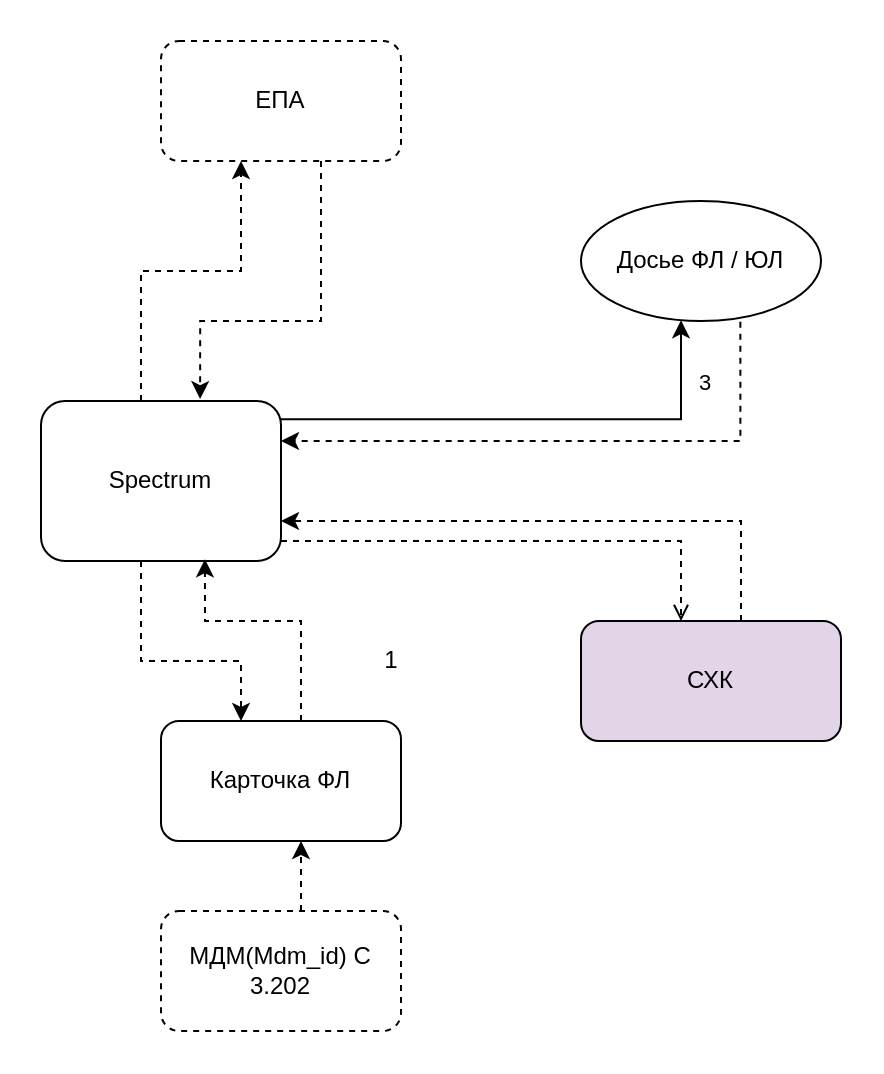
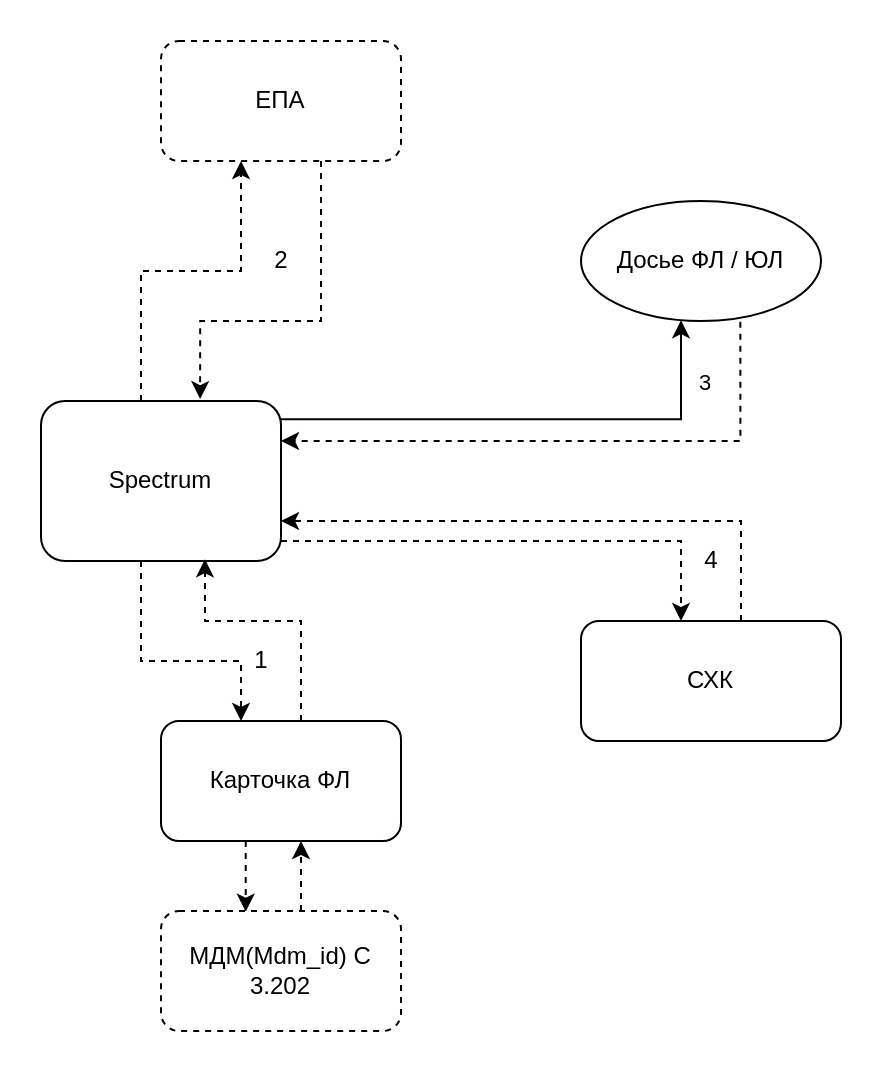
node "2": added
node "4": added
edge "Spectrum" -> "СХК": arrowhead open -> classic
node "1": moved (391, 661) -> (261, 661)
node "СХК": fillcolor #e1d5e7 -> #ffffff
edge "Карточка ФЛ" -> "МДМ(Mdm_id) C 3.202": added
